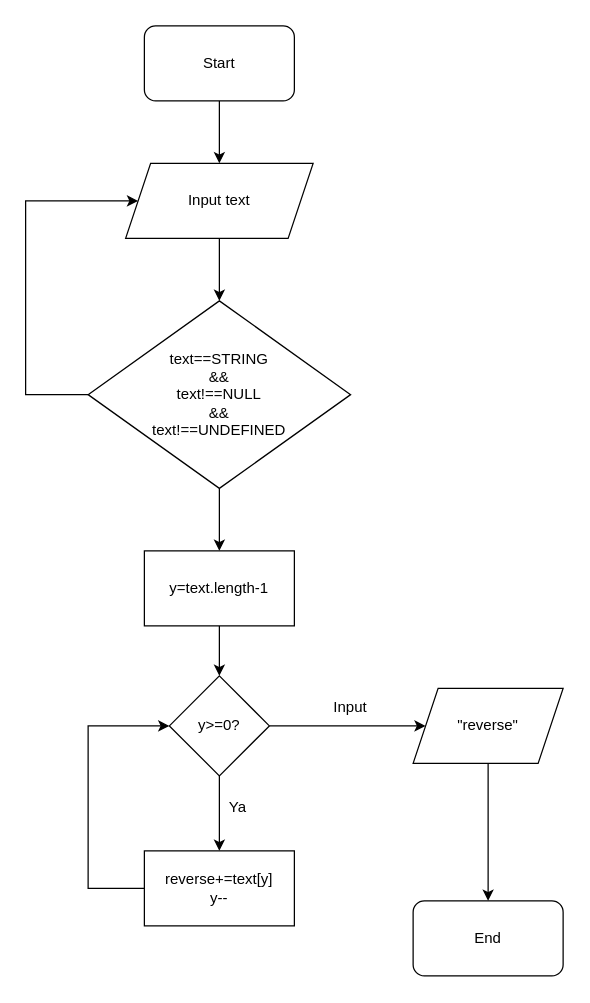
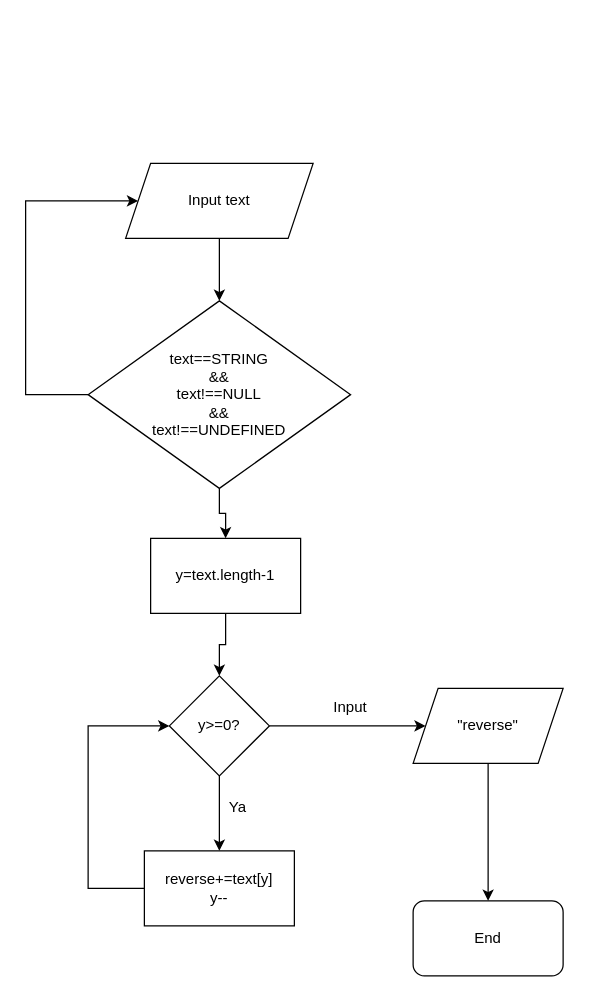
node "Start": removed
edge "Start" -> "Input text": removed
node "y=text.length-1": moved (219, 588) -> (226, 576)
